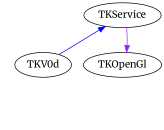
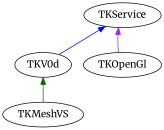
edge "TKService" -> "TKOpenGl": reversed
node "TKMeshVS": added
